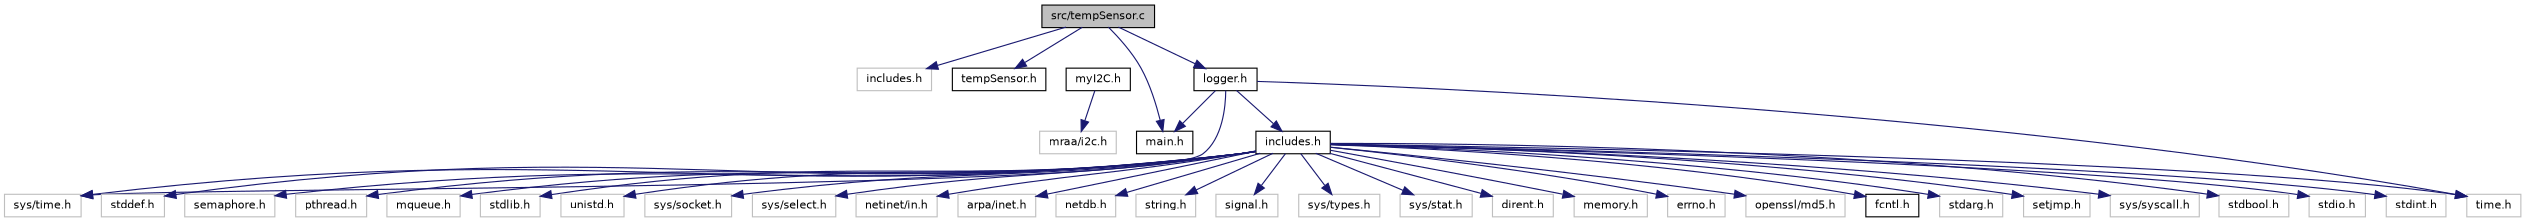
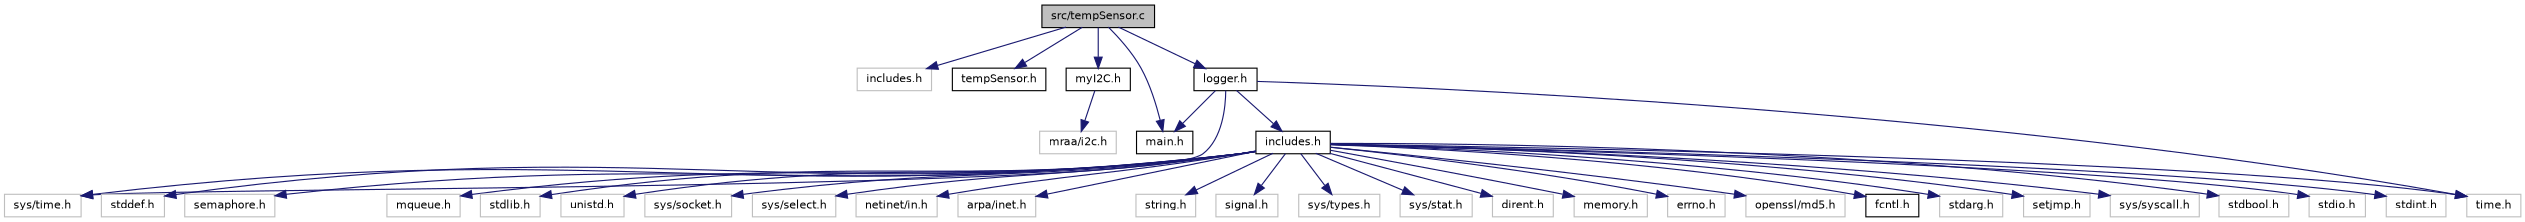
edge "src/tempSensor.c" -> "myI2C.h": added
node "pthread.h": removed
node "netdb.h": removed
